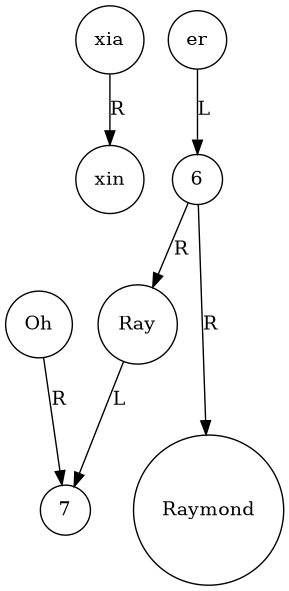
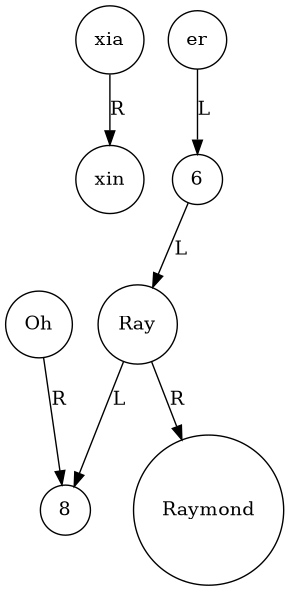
edge "6" -> "Ray": label "R" -> "L"
edge "6" -> "Raymond": now "Ray" -> "Raymond"
node "7": label "7" -> "8"
